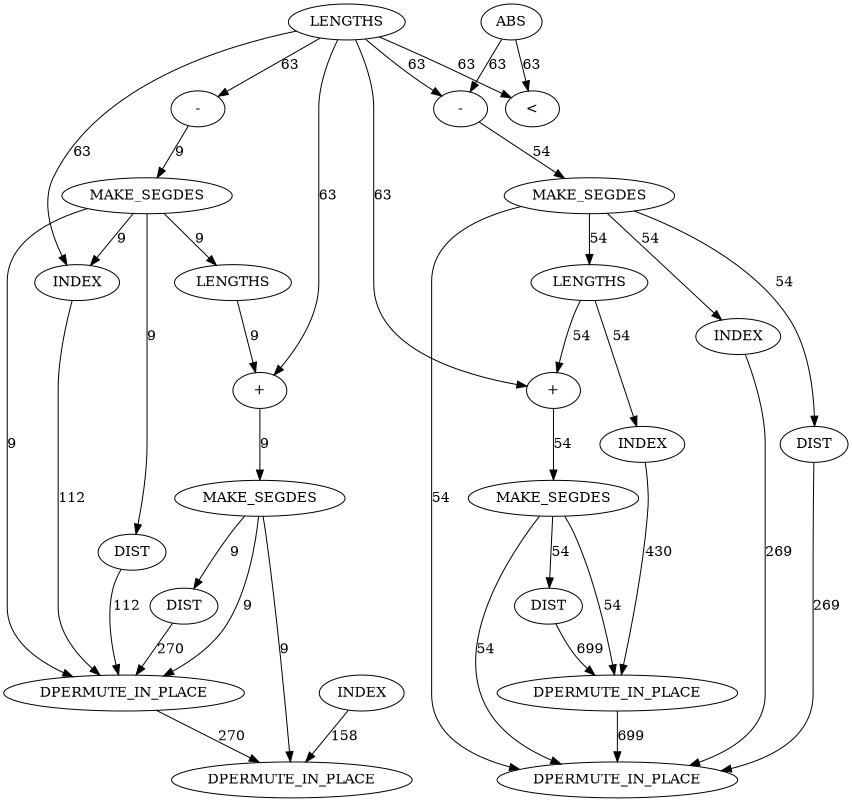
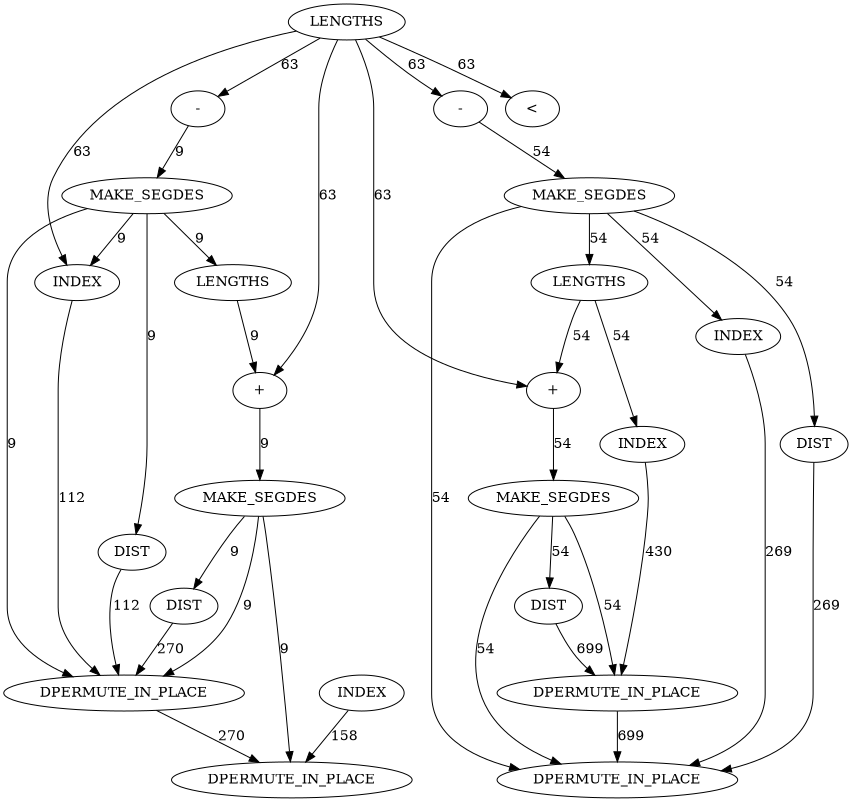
node "ABS": removed
